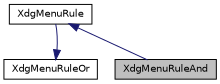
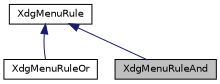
edge "XdgMenuRule" -> "XdgMenuRuleOr": reversed
